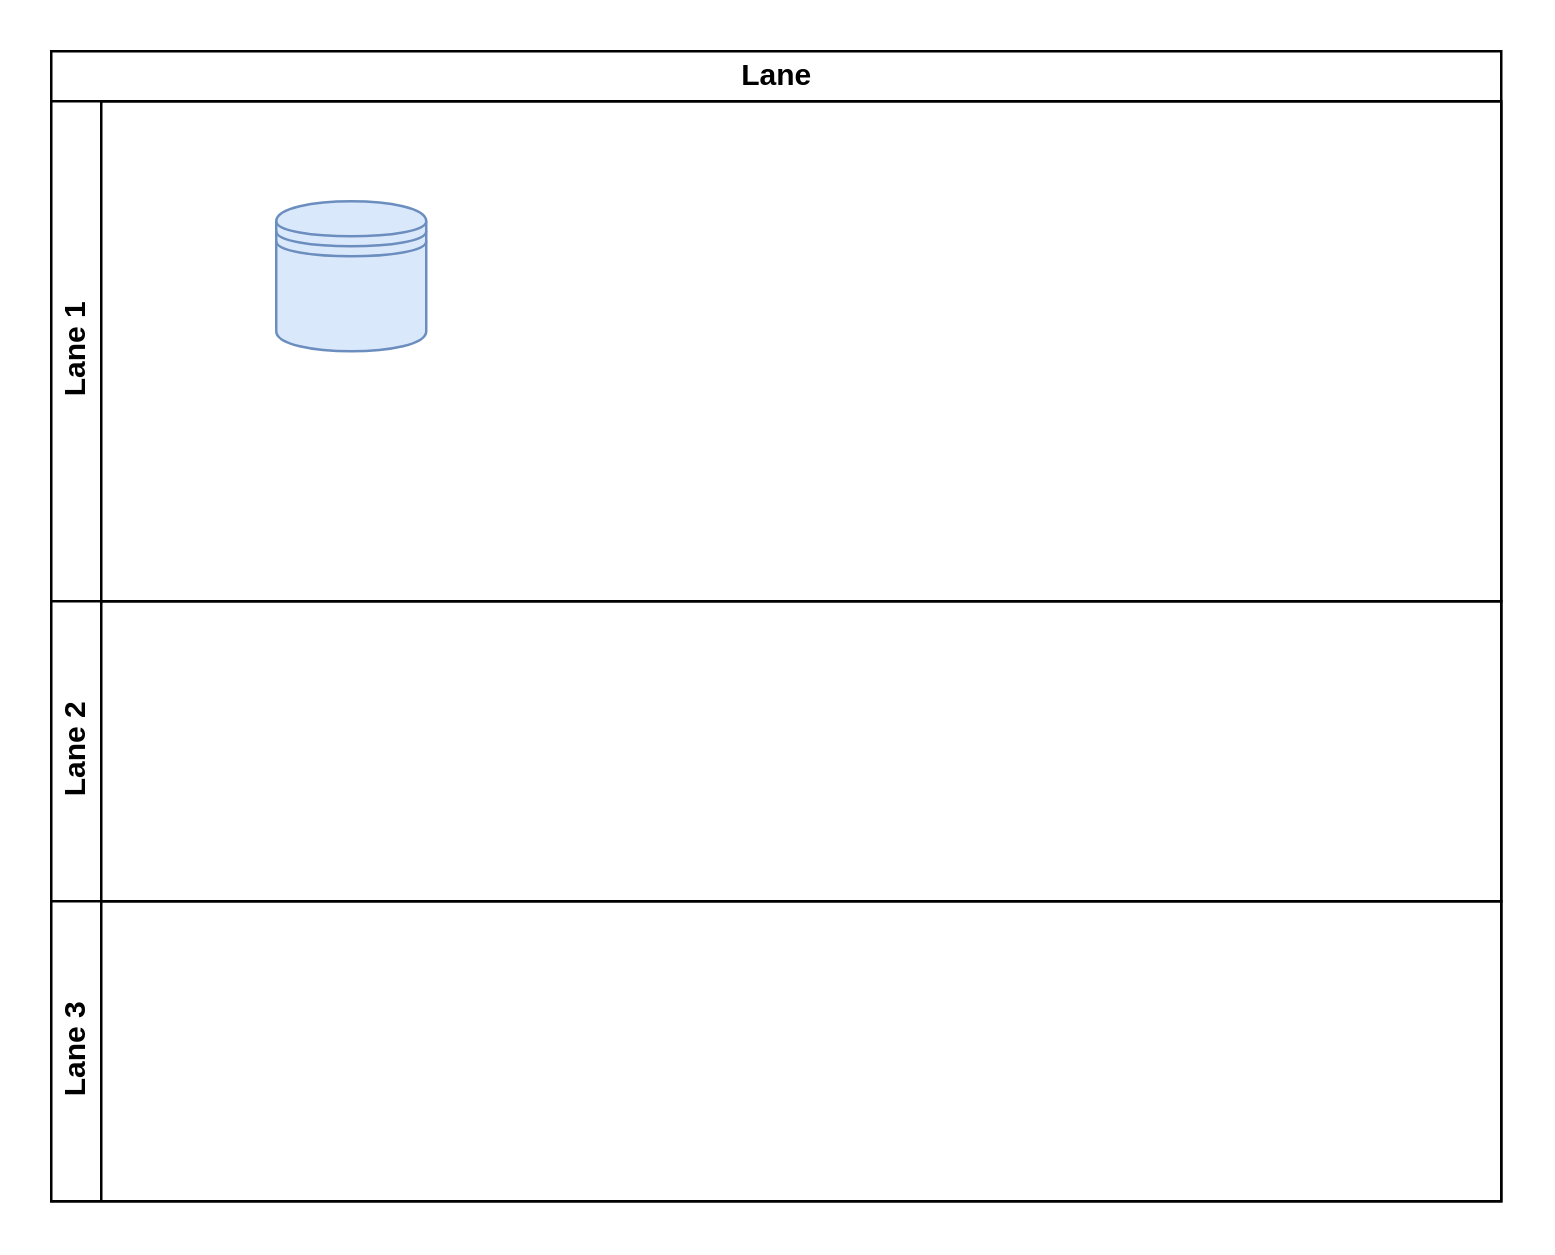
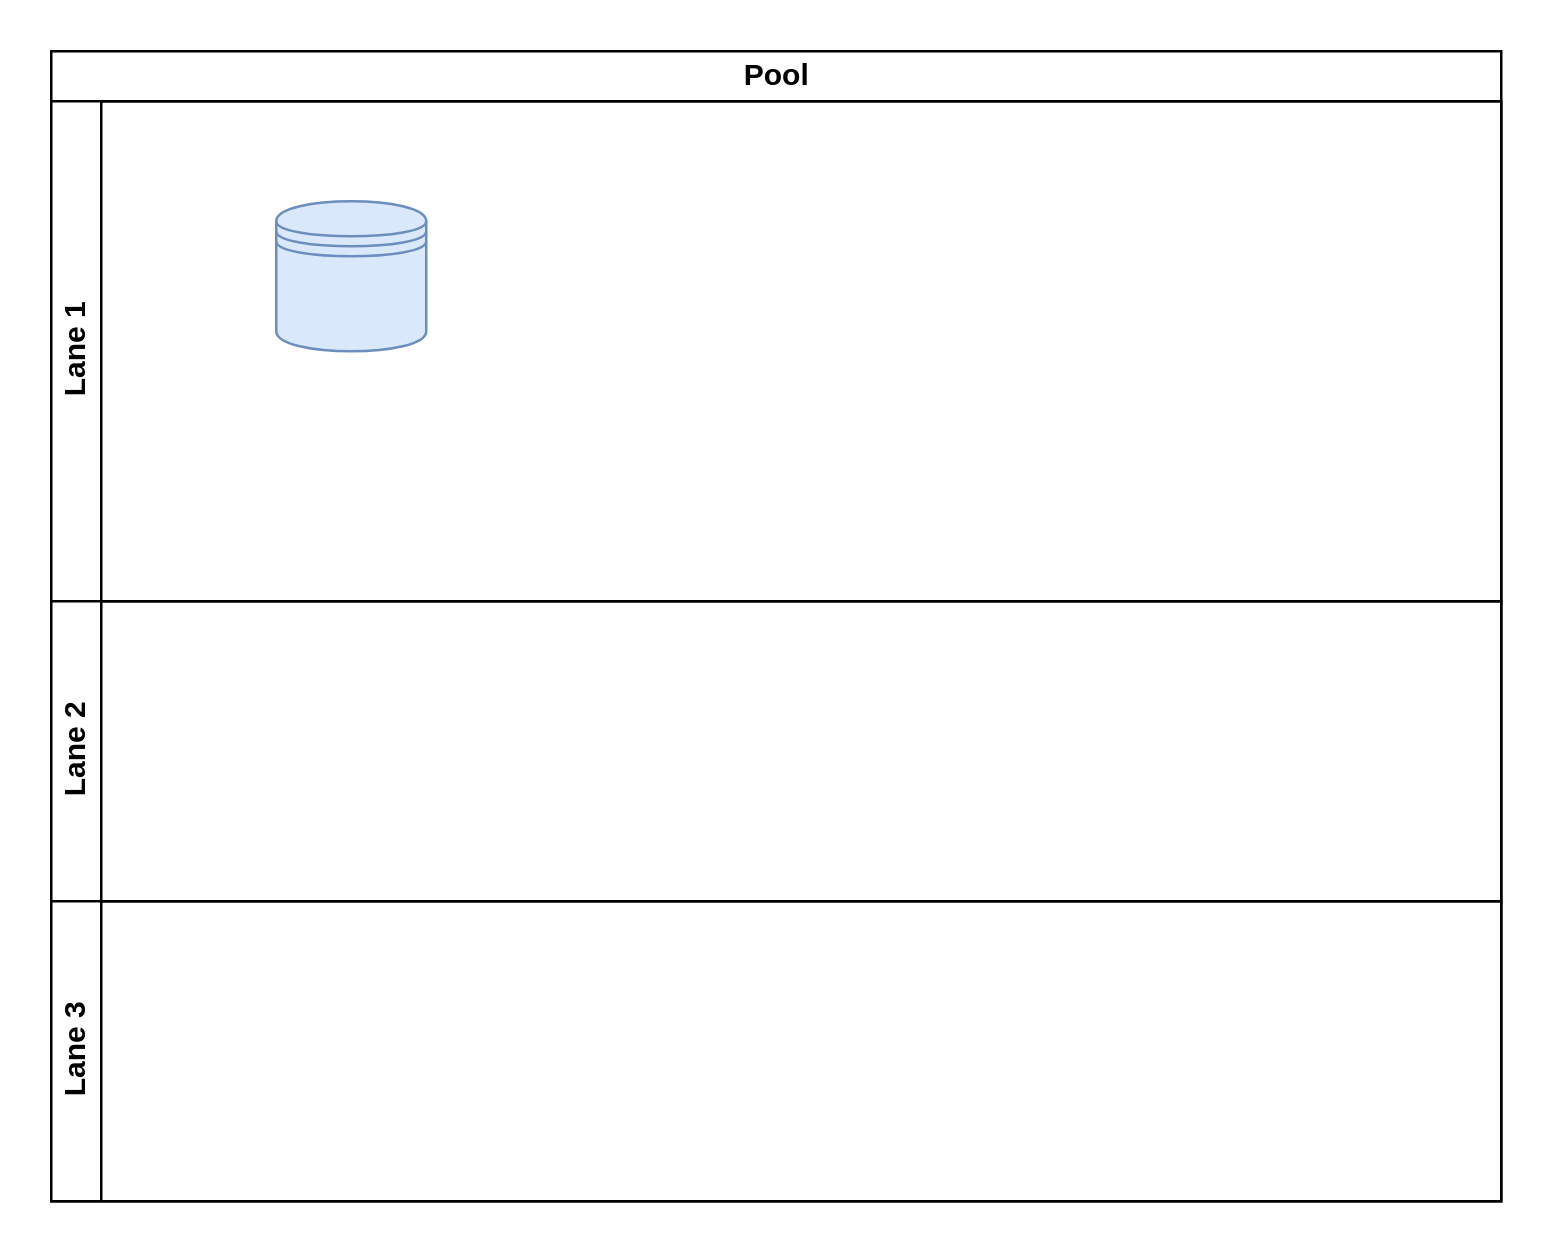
node "Lane": label "Lane" -> "Pool"
